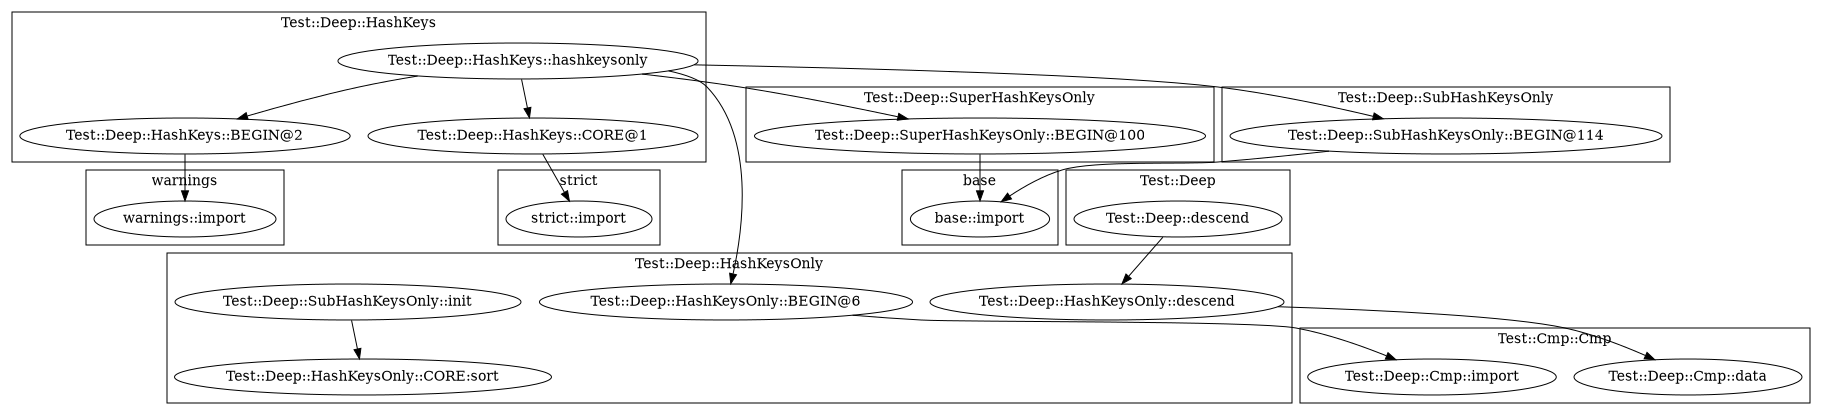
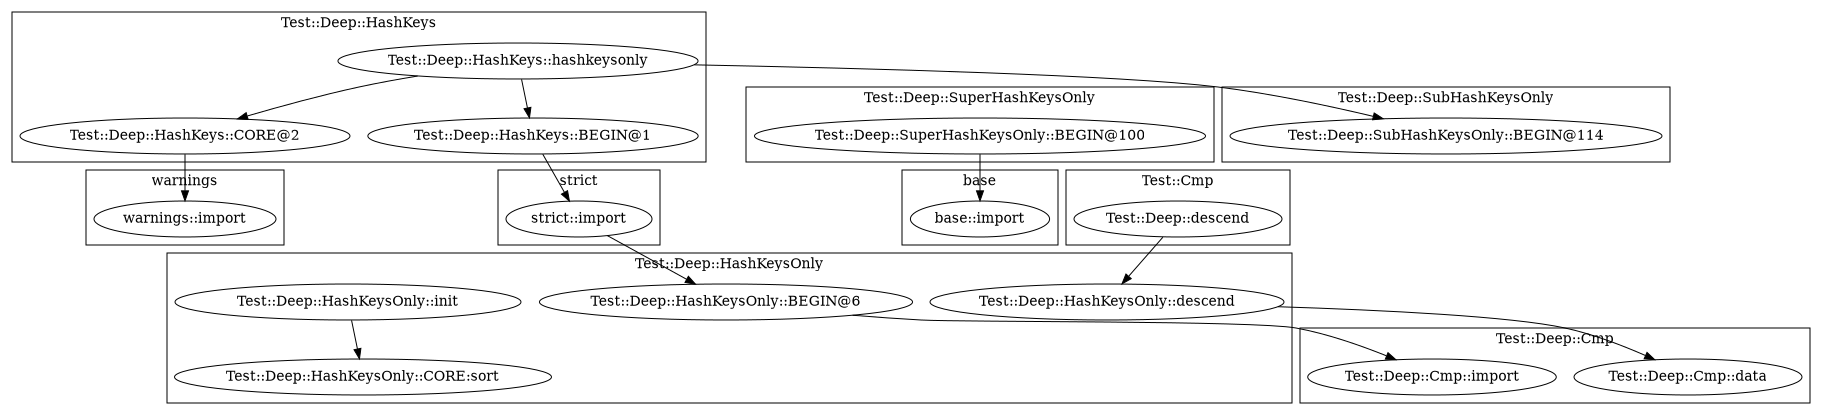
edge "Test::Deep::HashKeys::hashkeysonly" -> "Test::Deep::SuperHashKeysOnly::BEGIN@100": removed
node "Test::Deep::HashKeys::BEGIN@2": label "Test::Deep::HashKeys::BEGIN@2" -> "Test::Deep::HashKeys::CORE@2"
node "Test::Deep::HashKeys::CORE@1": label "Test::Deep::HashKeys::CORE@1" -> "Test::Deep::HashKeys::BEGIN@1"
edge "Test::Deep::HashKeys::hashkeysonly" -> "Test::Deep::HashKeysOnly::BEGIN@6": now "strict::import" -> "Test::Deep::HashKeysOnly::BEGIN@6"
edge "Test::Deep::SubHashKeysOnly::BEGIN@114" -> "base::import": removed
cluster "Test::Deep": label "Test::Deep" -> "Test::Cmp"
node "Test::Deep::SubHashKeysOnly::init": label "Test::Deep::SubHashKeysOnly::init" -> "Test::Deep::HashKeysOnly::init"
cluster "Test::Cmp::Cmp": label "Test::Cmp::Cmp" -> "Test::Deep::Cmp"
